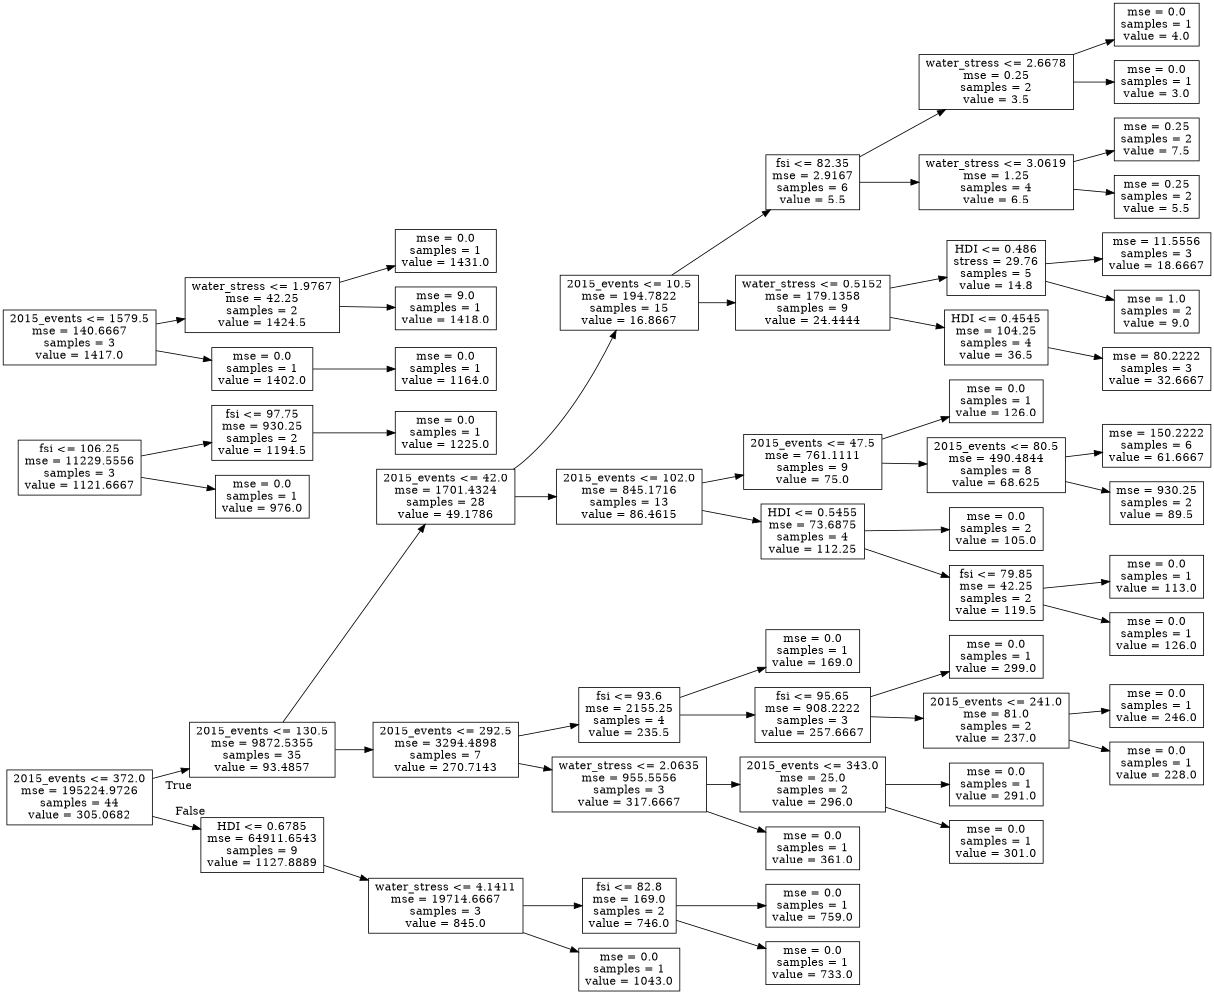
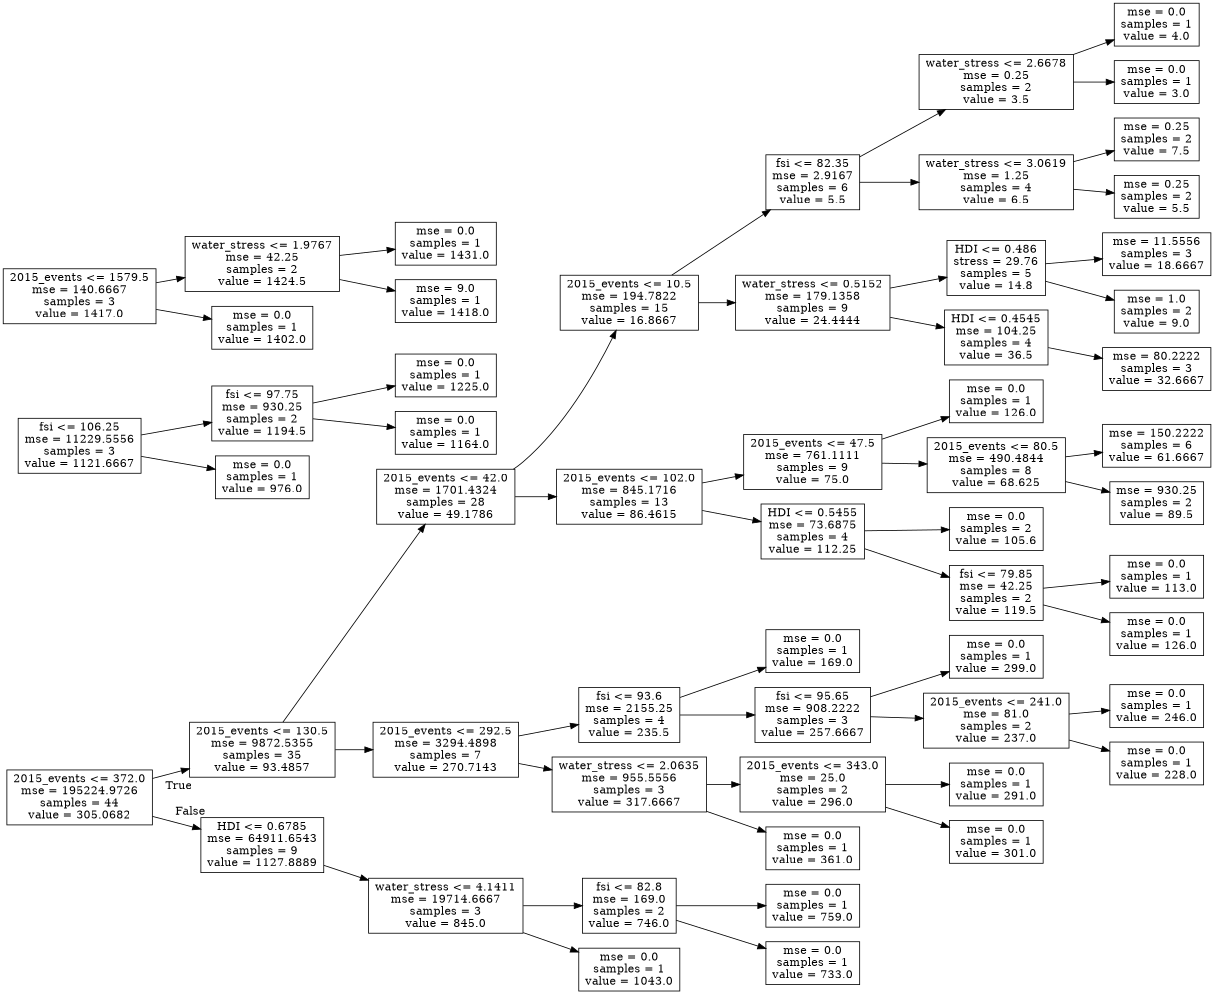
edge "mse = 0.0 samples = 1 value = 1402.0" -> "mse = 0.0 samples = 1 value = 1164.0": now "fsi <= 97.75 mse = 930.25 samples = 2 value = 1194.5" -> "mse = 0.0 samples = 1 value = 1164.0"
node "mse = 0.0 samples = 2 value = 105.0": label "mse = 0.0 samples = 2 value = 105.0" -> "mse = 0.0 samples = 2 value = 105.6"
